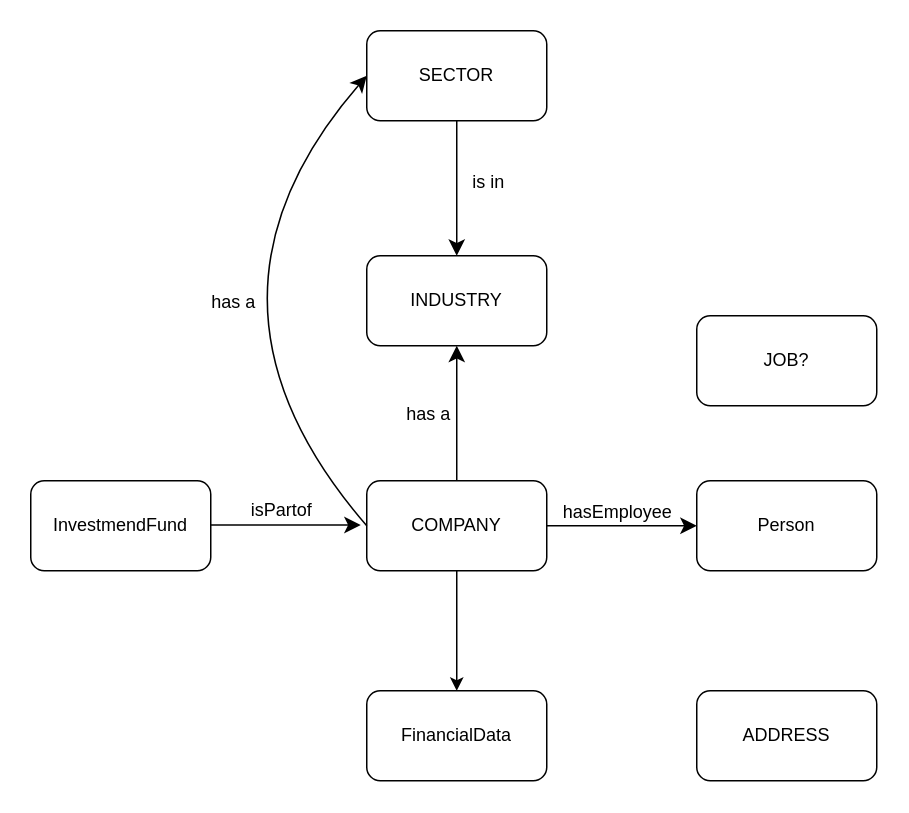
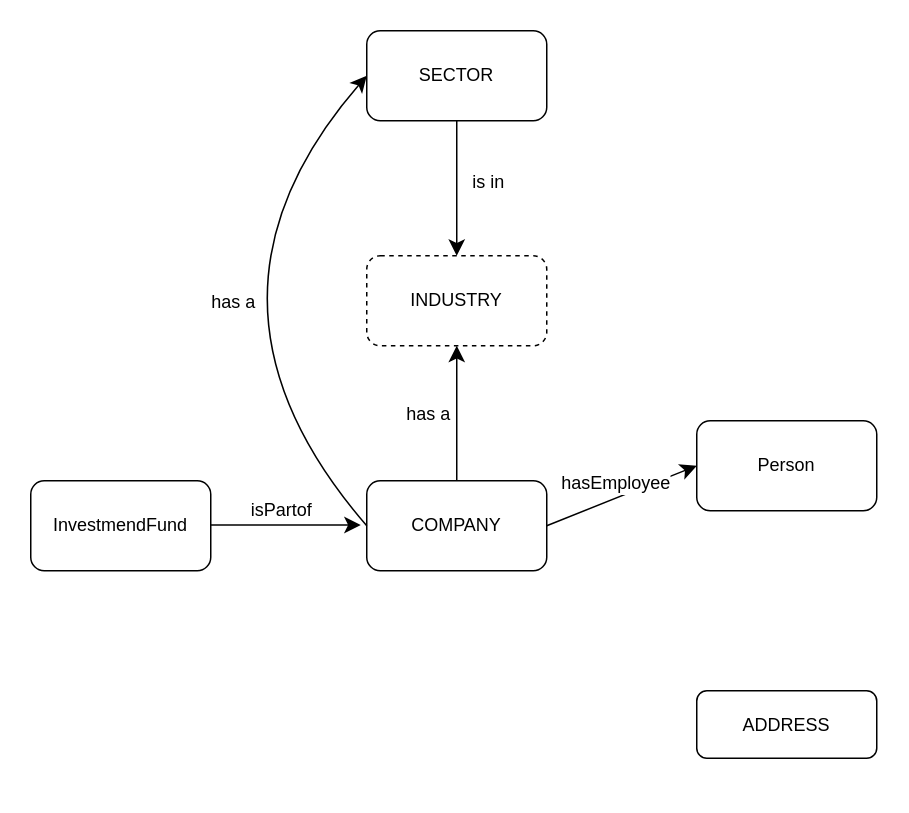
node "INDUSTRY": style solid -> dashed
node "JOB?": removed
node "Person": moved (787, 526) -> (787, 466)
edge "COMPANY" -> "FinancialData": removed
node "FinancialData": removed
node "ADDRESS": size 180x90 -> 180x68
